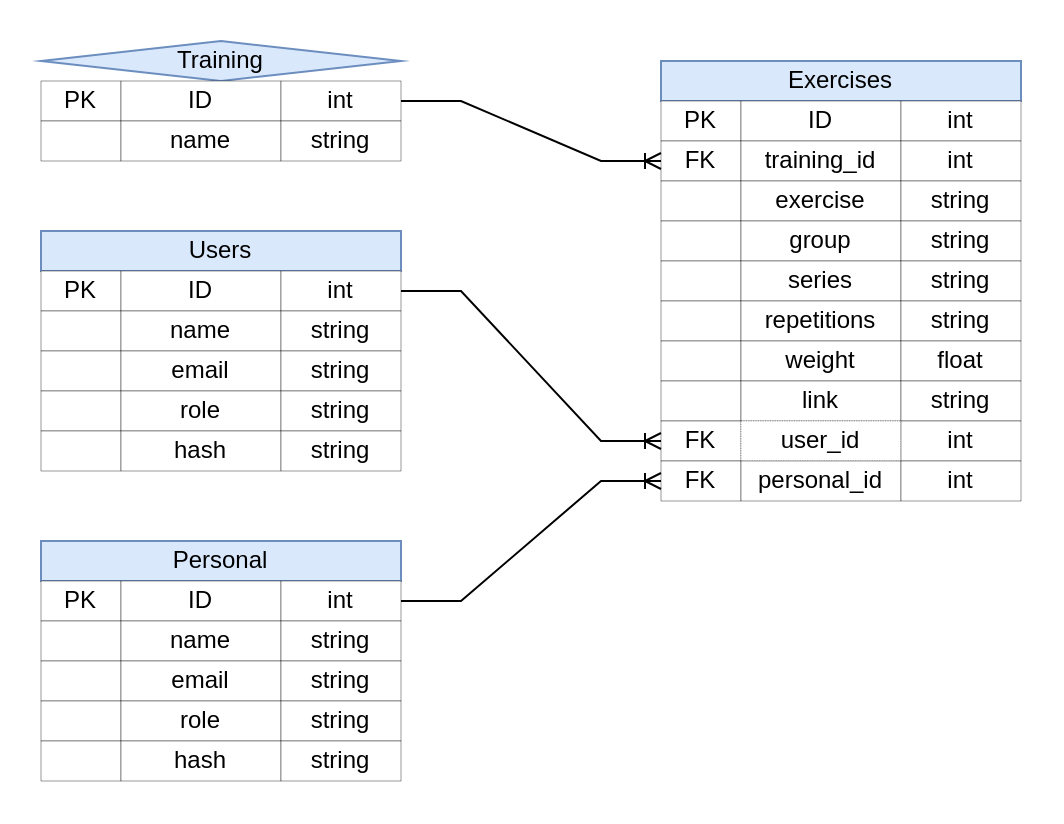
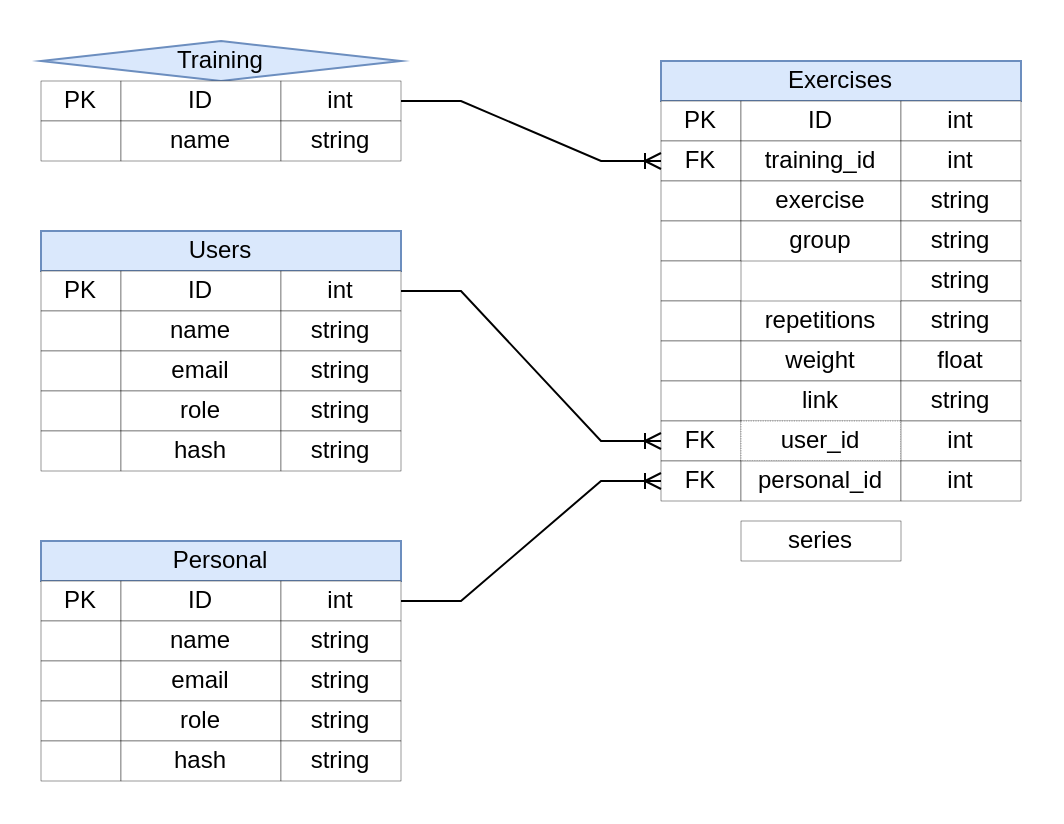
node "series": moved (821, 281) -> (821, 541)
